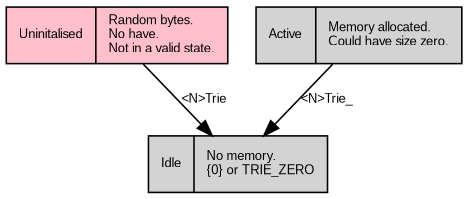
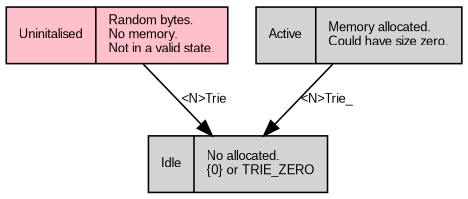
node "Uninitalised": text "No have." -> "No memory."
node "Idle": text "No memory." -> "No allocated."
